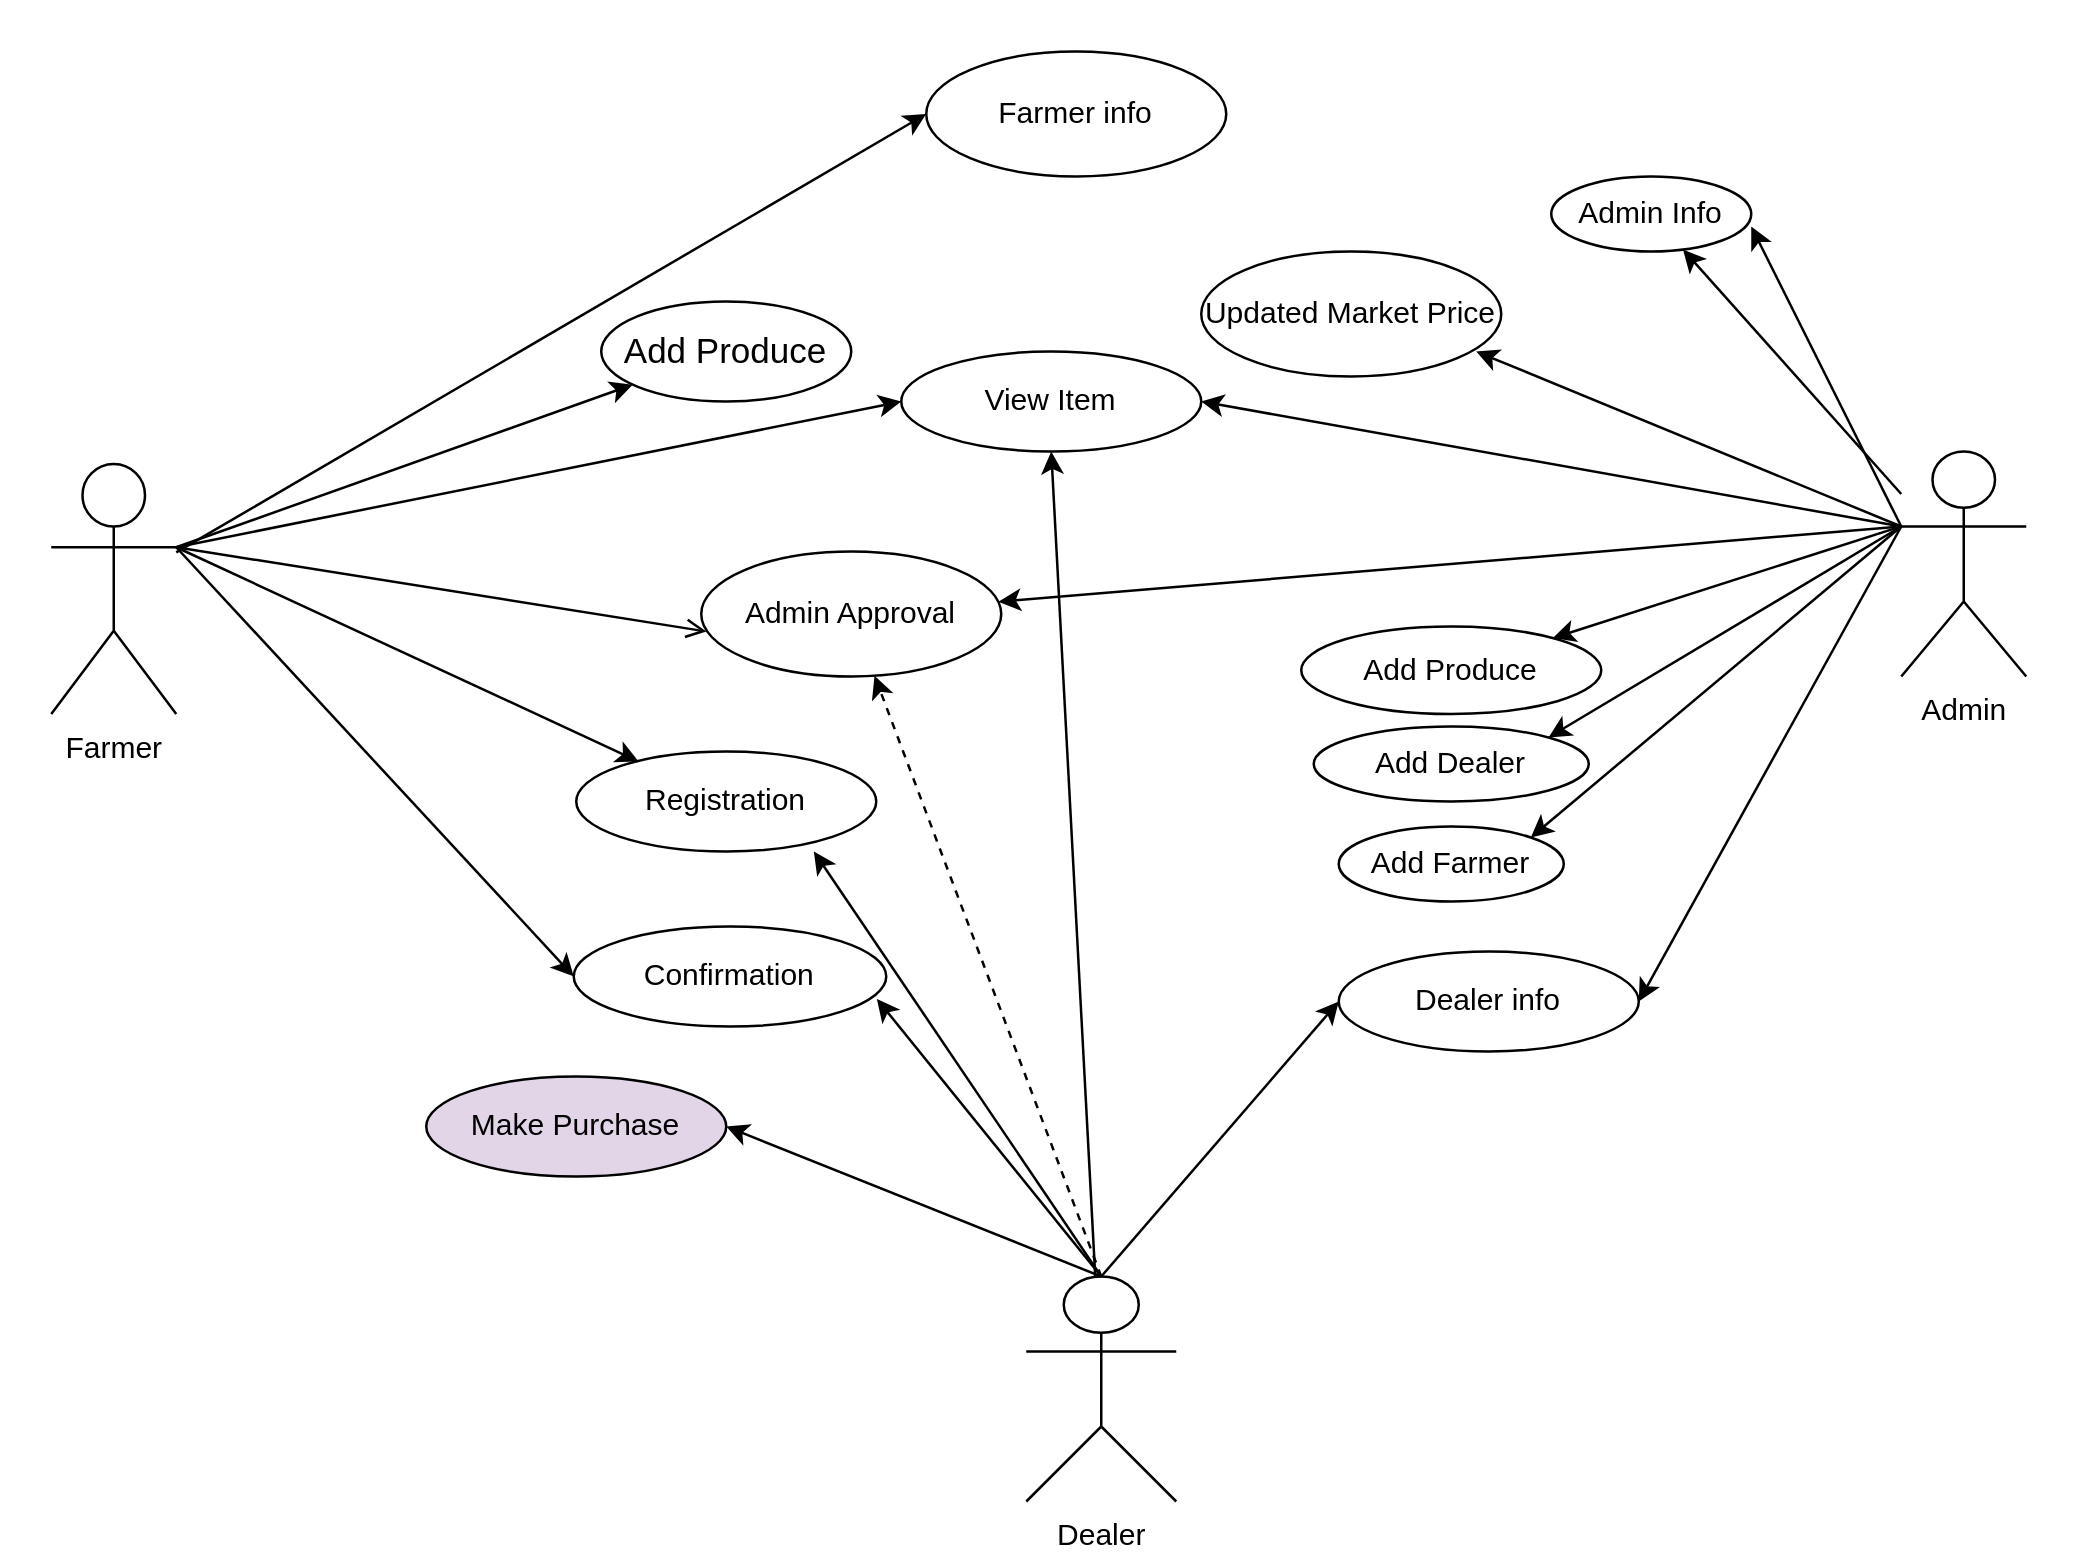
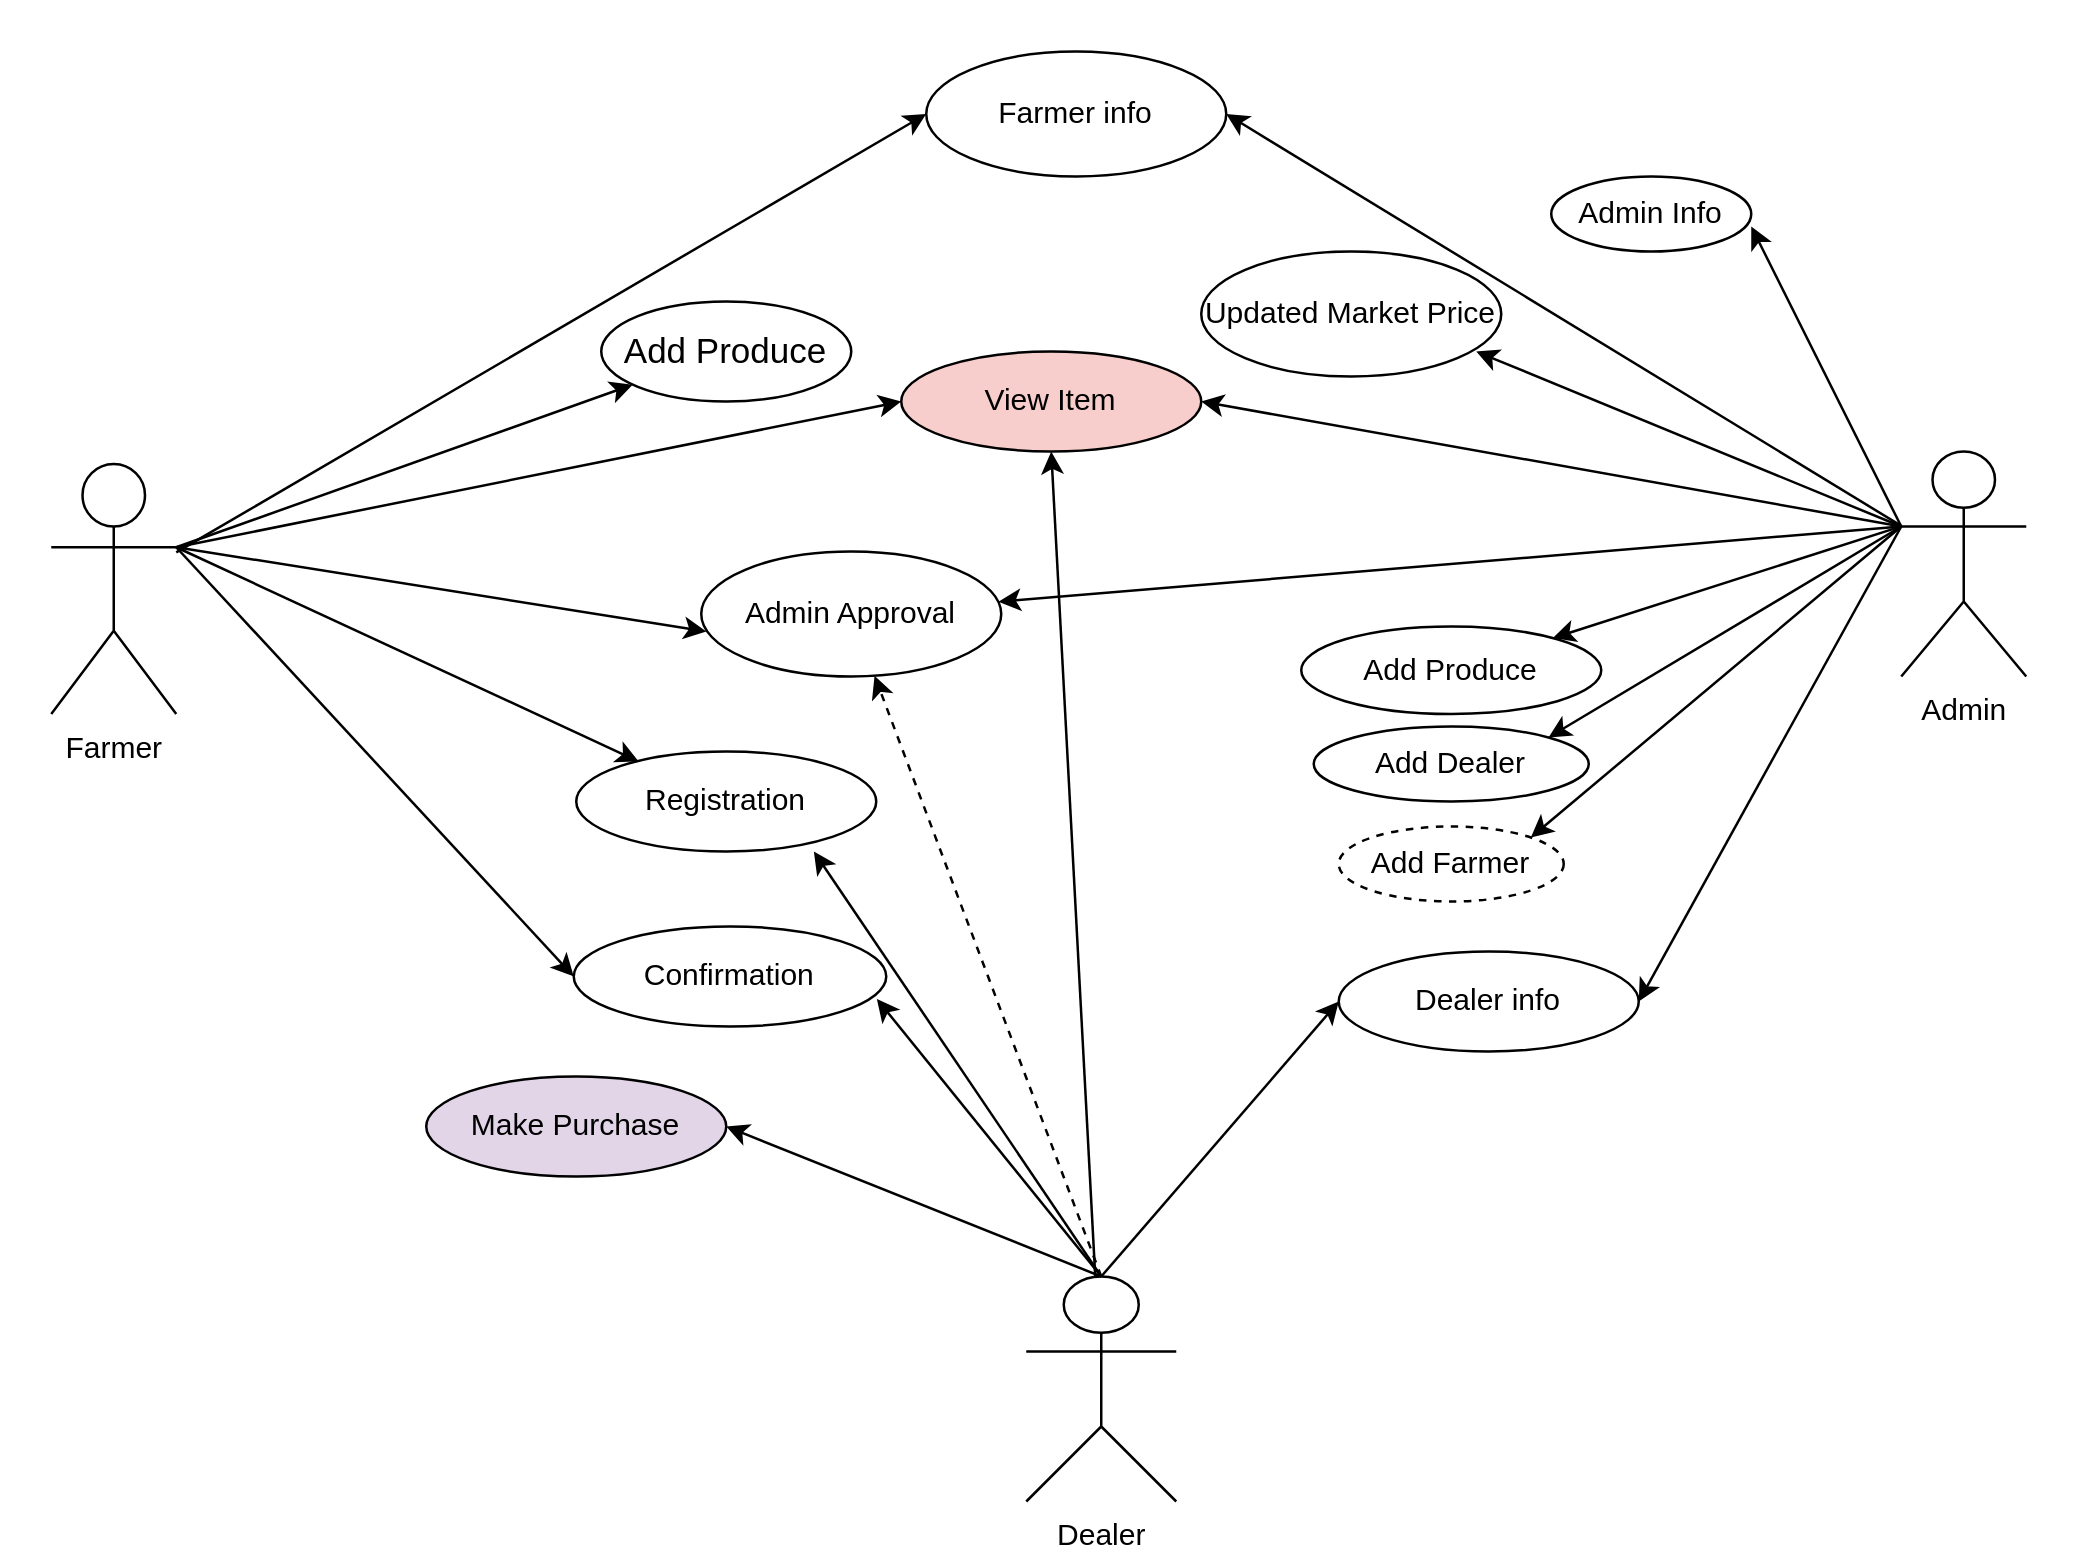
edge "Admin" -> "Admin Info": now "Admin" -> "Farmer info"
node "View Item": fillcolor #ffffff -> #f8cecc
edge "Farmer" -> "Admin Approval": arrowhead open -> classic
node "Add Farmer": style solid -> dashed
